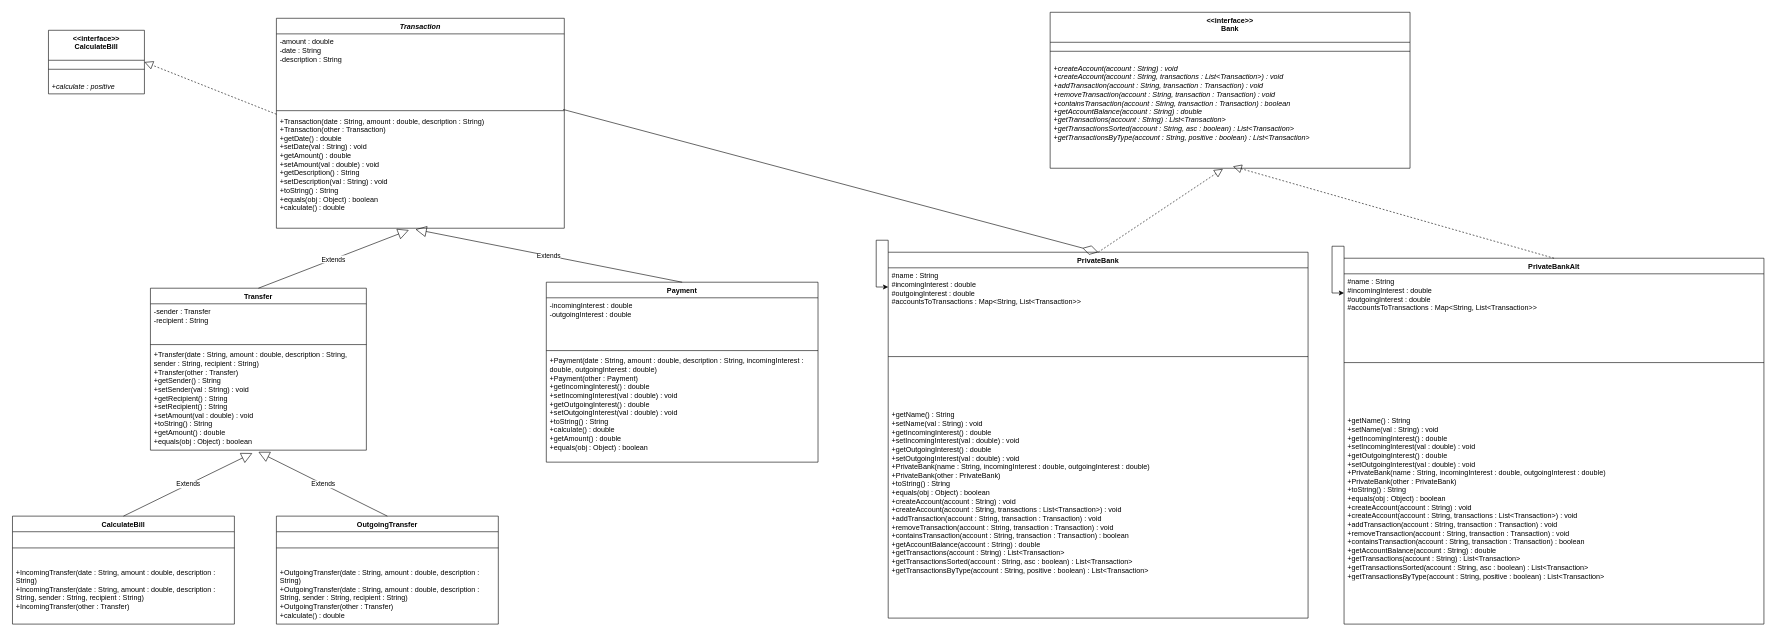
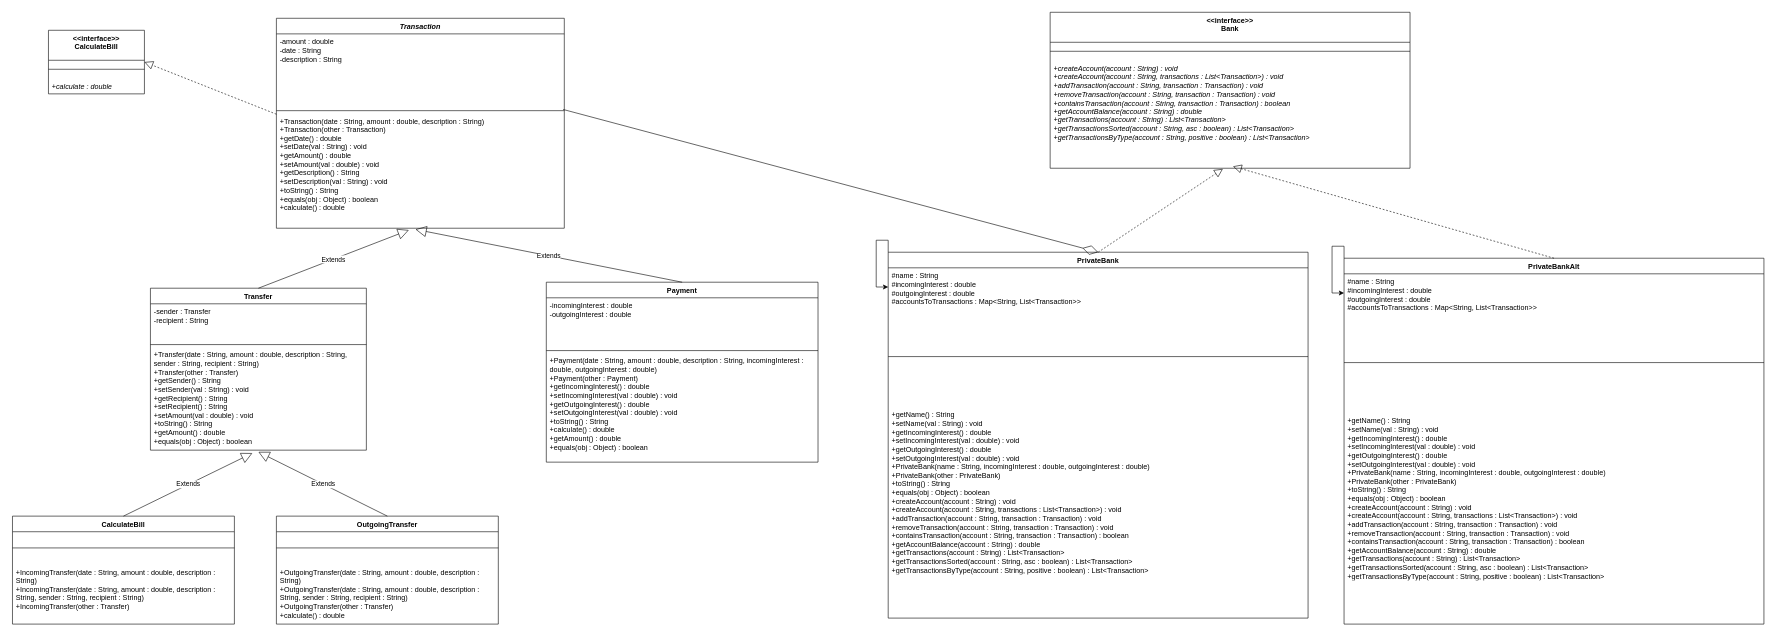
node "+calculate : positive": label "+calculate : positive" -> "+calculate : double"
